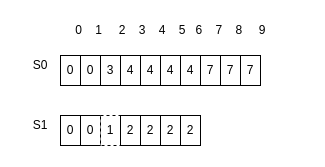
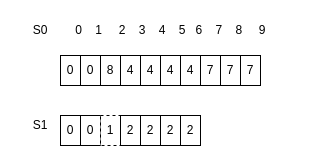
node "S0": moved (41, 66) -> (41, 31)
node "3": label "3" -> "8"
